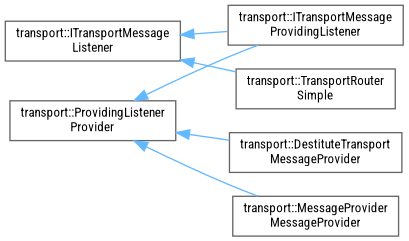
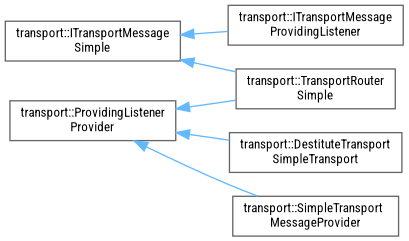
node "transport::ITransportMessage Listener": label "transport::ITransportMessage Listener" -> "transport::ITransportMessage Simple"
edge "transport::ITransportMessage ProvidingListener" -> "transport::ProvidingListener Provider": now "transport::TransportRouter Simple" -> "transport::ProvidingListener Provider"
node "transport::DestituteTransport MessageProvider": label "transport::DestituteTransport MessageProvider" -> "transport::DestituteTransport SimpleTransport"
node "transport::MessageProvider MessageProvider": label "transport::MessageProvider MessageProvider" -> "transport::SimpleTransport MessageProvider"
